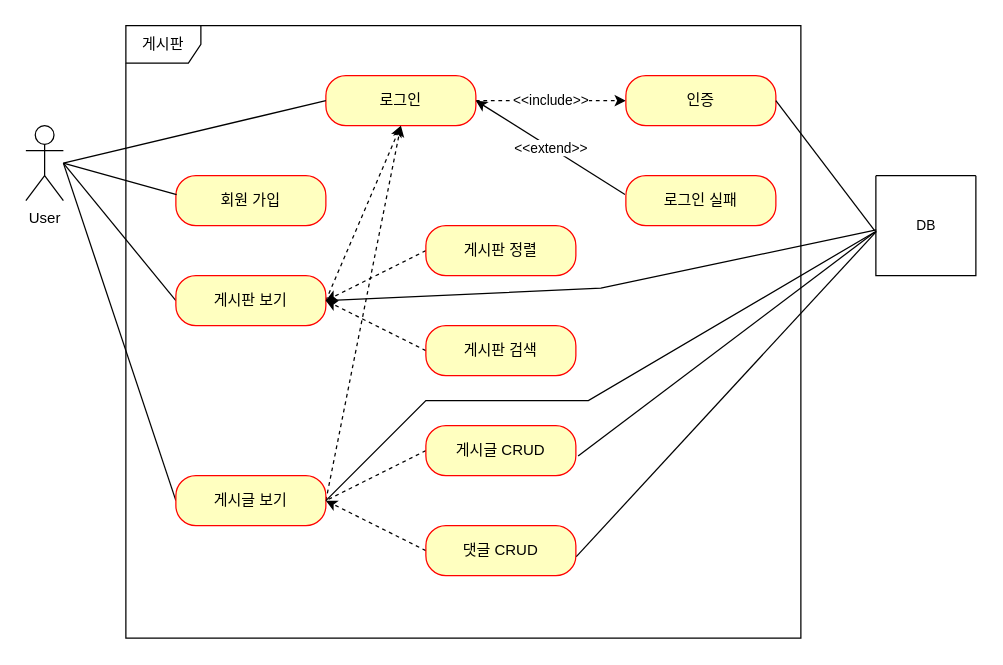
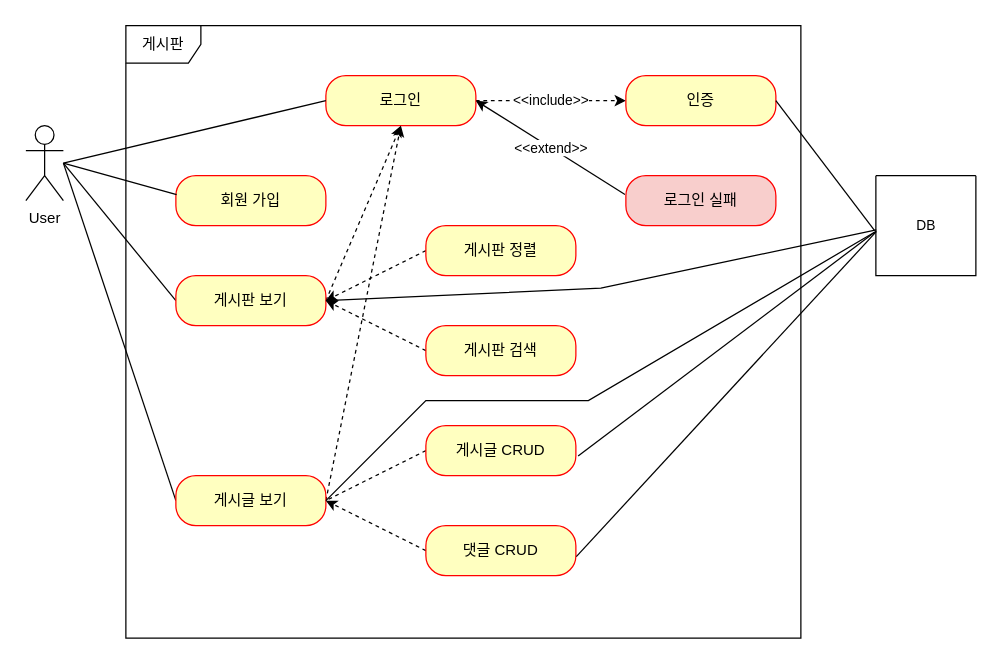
node "로그인 실패": fillcolor #ffffc0 -> #f8cecc
